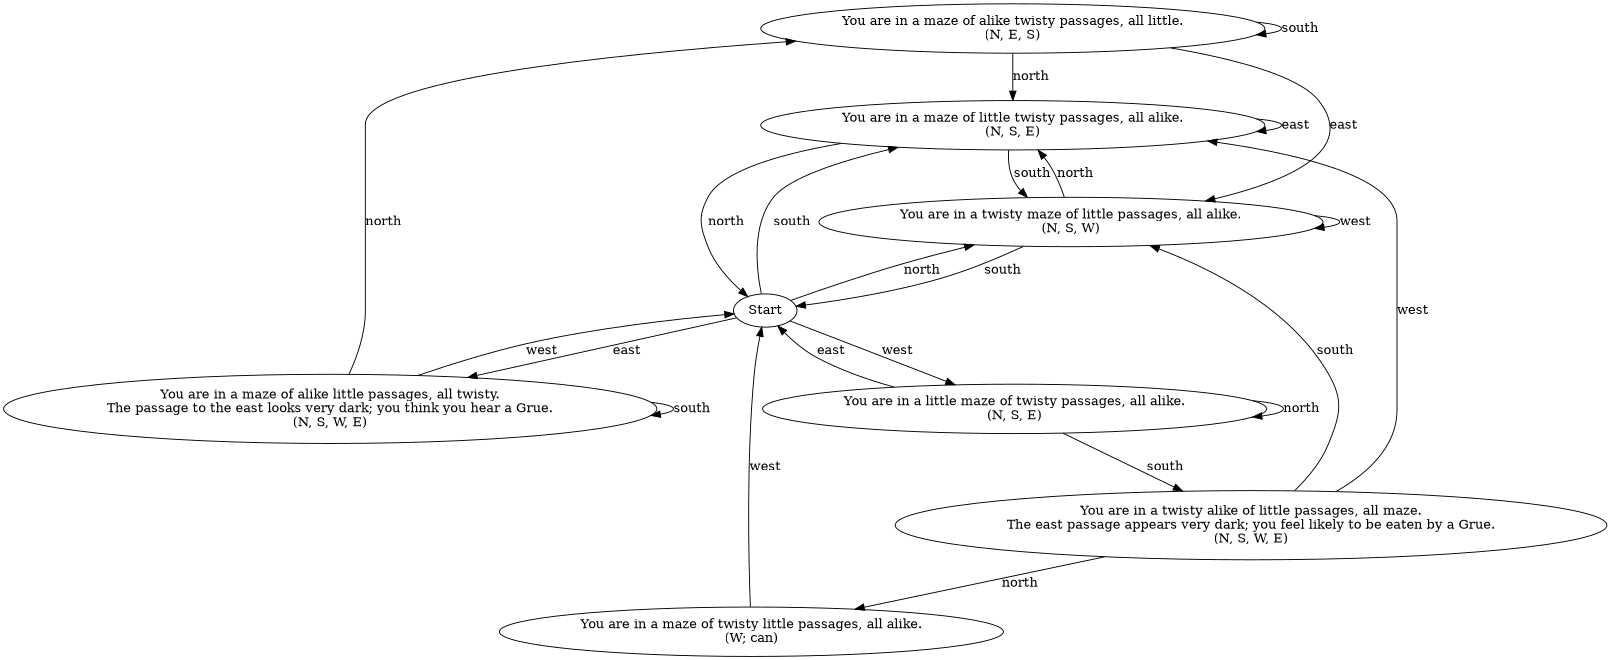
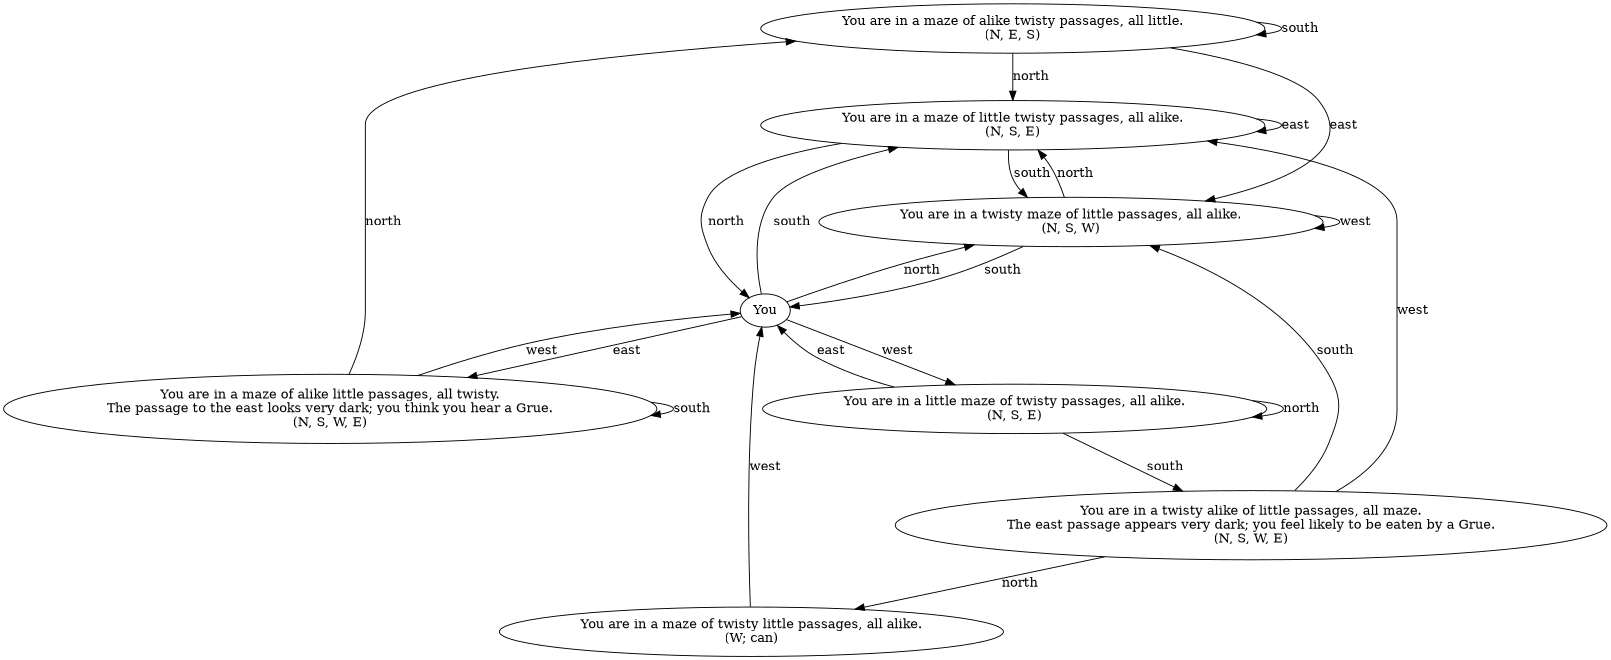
node "Start": label "Start" -> "You"
